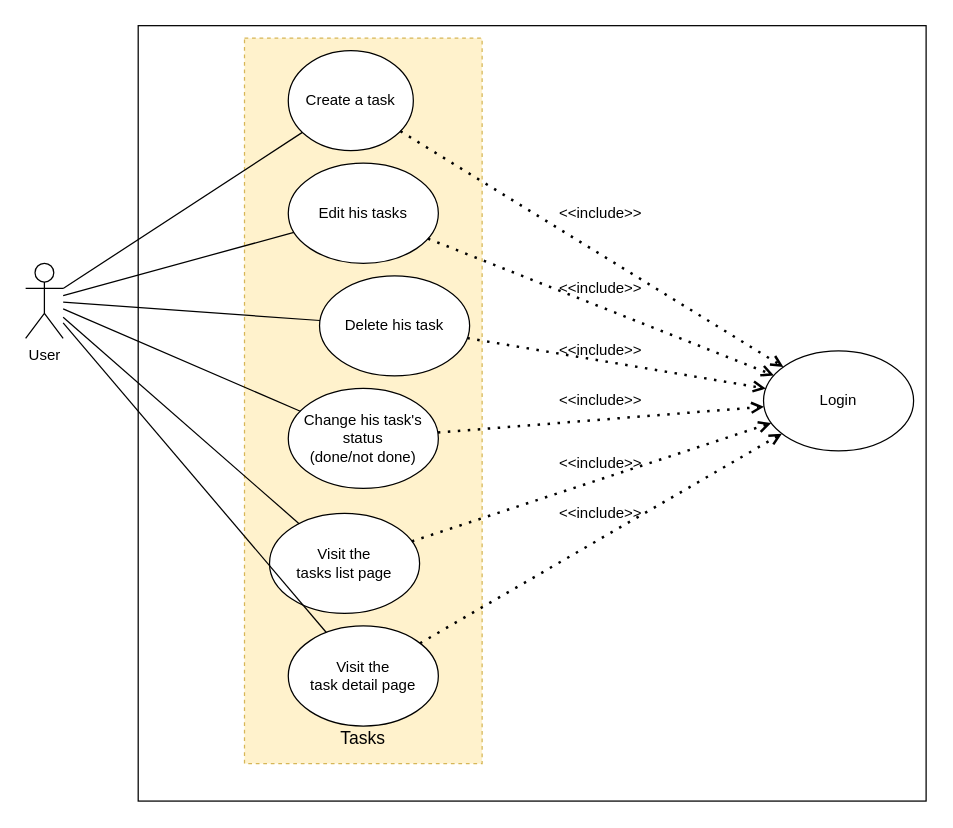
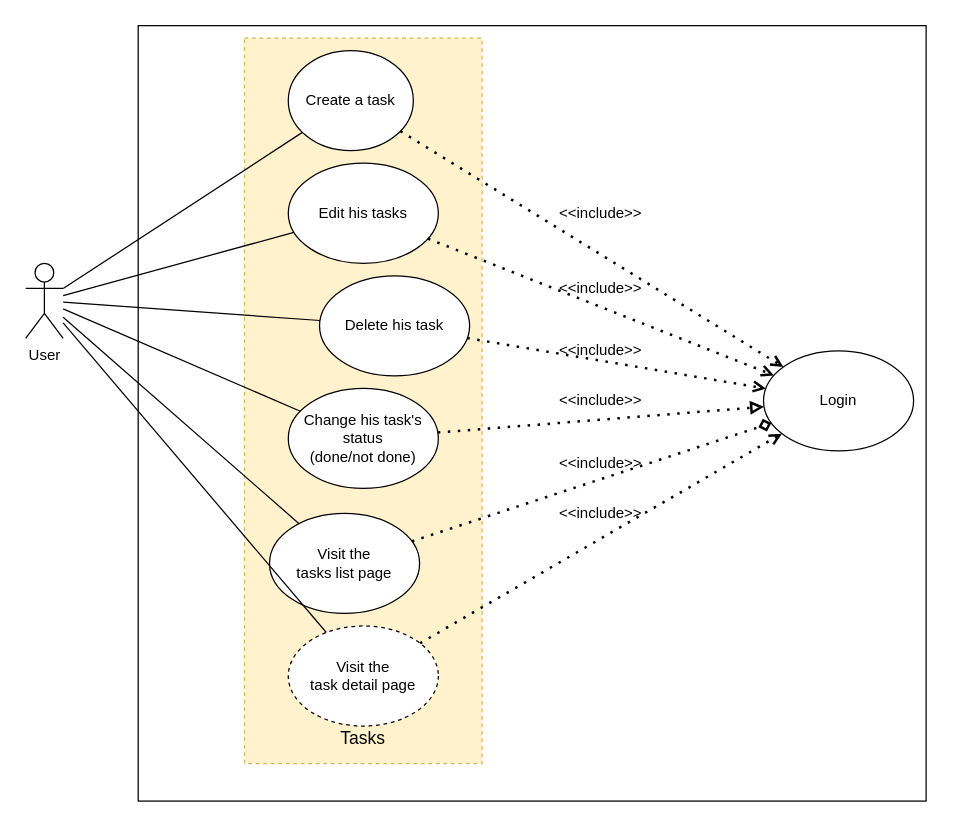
edge "Change his task's status (done/not done)" -> "Login": arrowhead open -> block
edge "Visit the tasks list page" -> "Login": arrowhead open -> diamond
node "Visit the task detail page": style solid -> dashed
